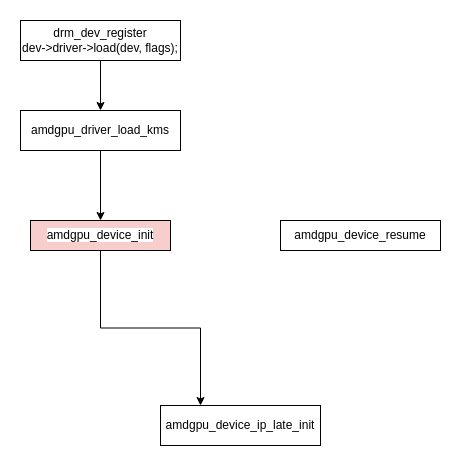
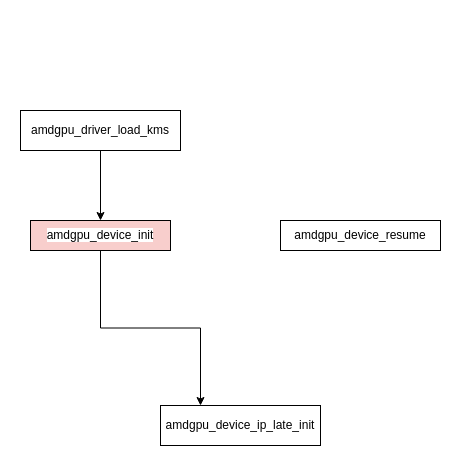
node "drm_dev_register dev->driver->load(dev, flags);": removed
edge "drm_dev_register dev->driver->load(dev, flags);" -> "amdgpu_driver_load_kms": removed
